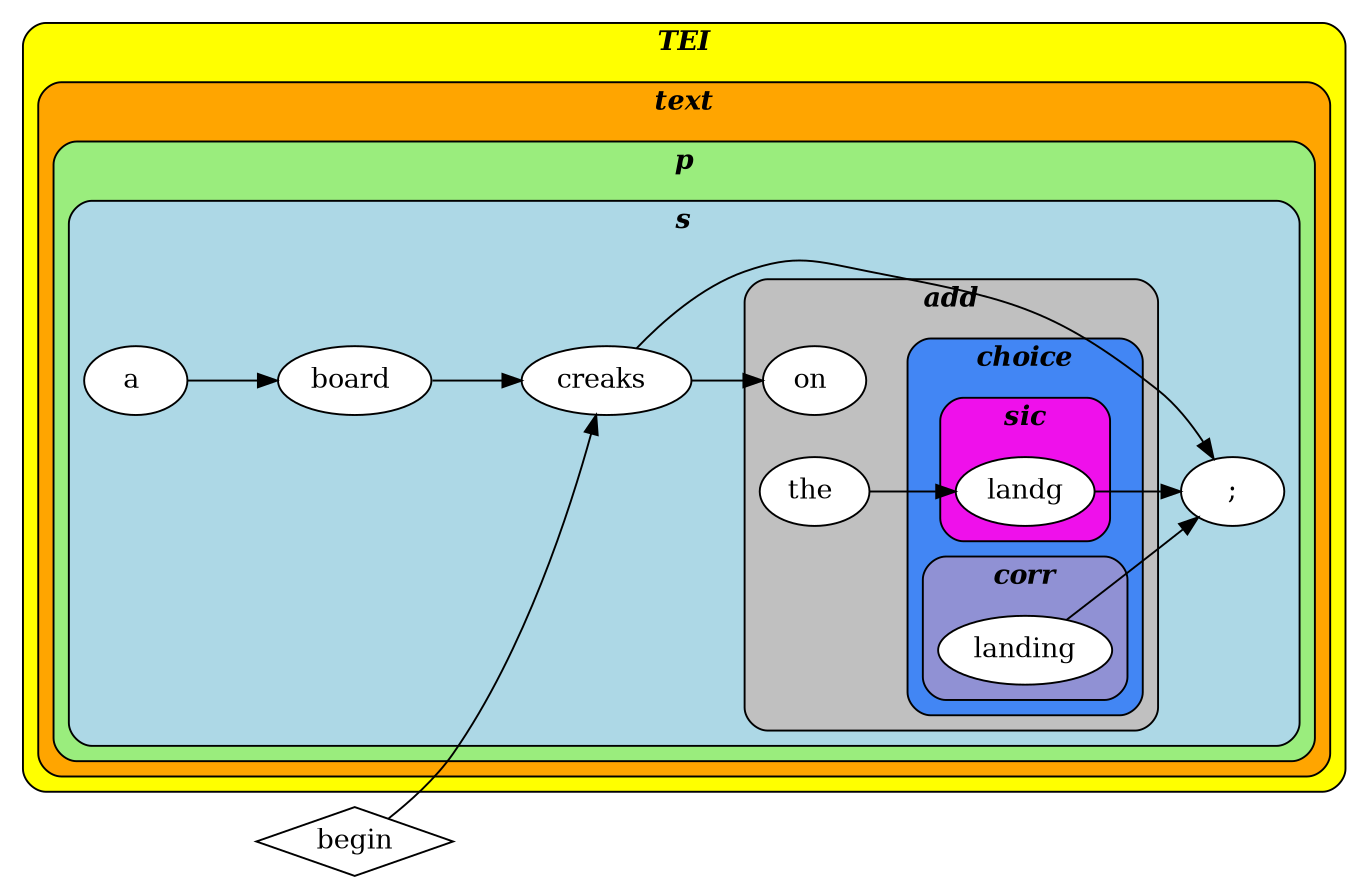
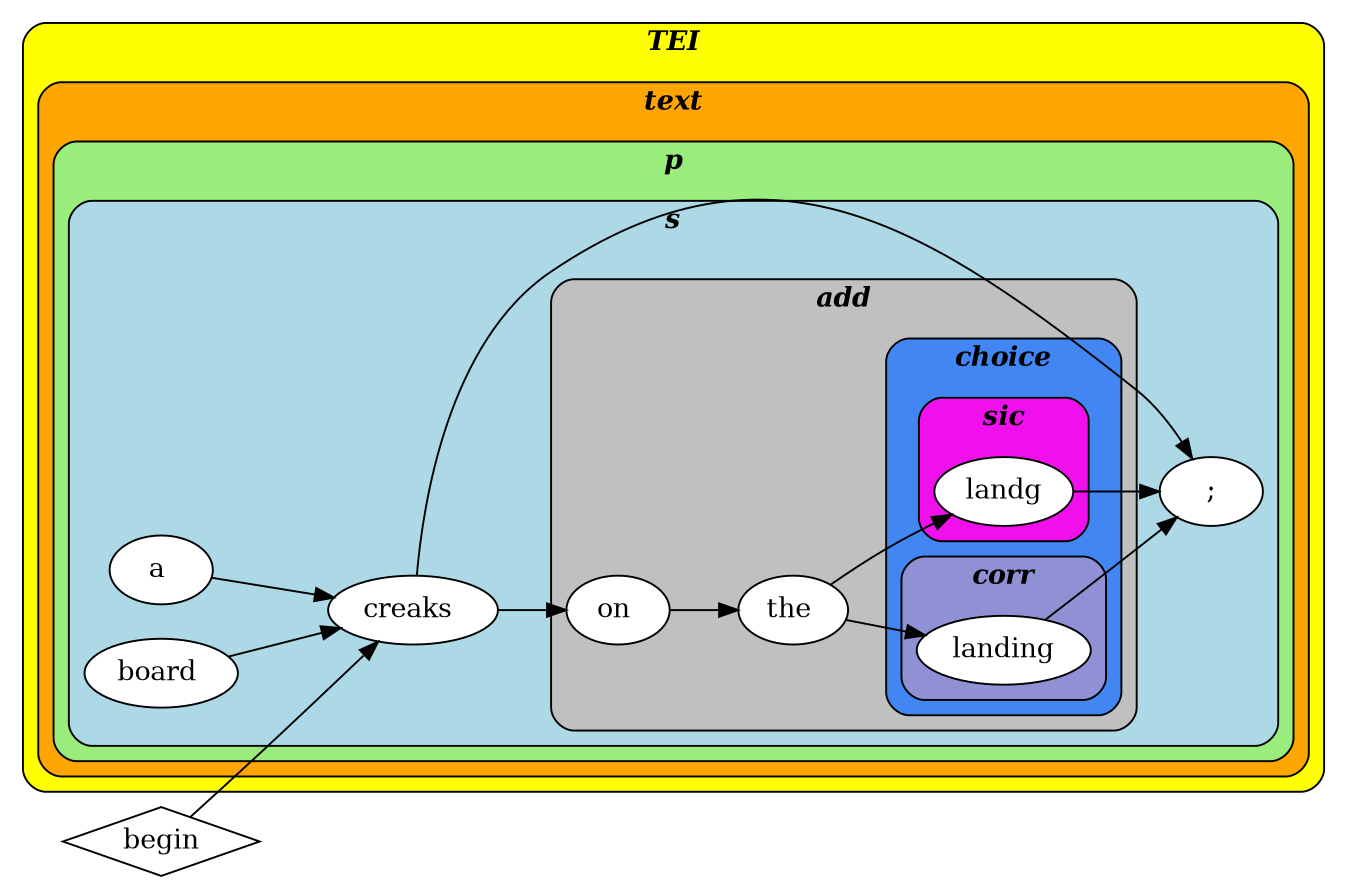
edge "a" -> "board": now "a" -> "creaks"
edge "on" -> "the": added
edge "the" -> "landing": added
